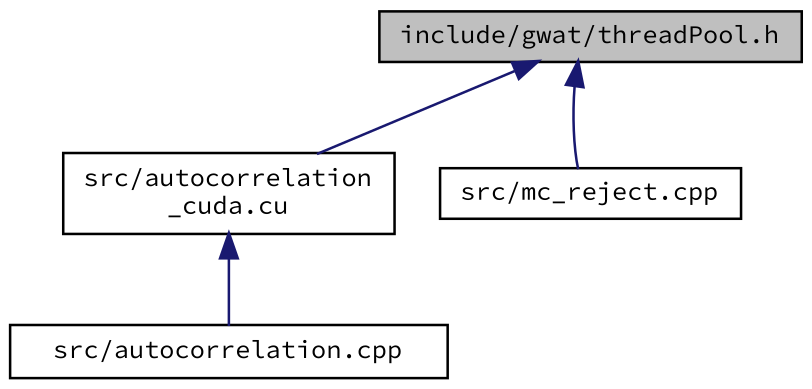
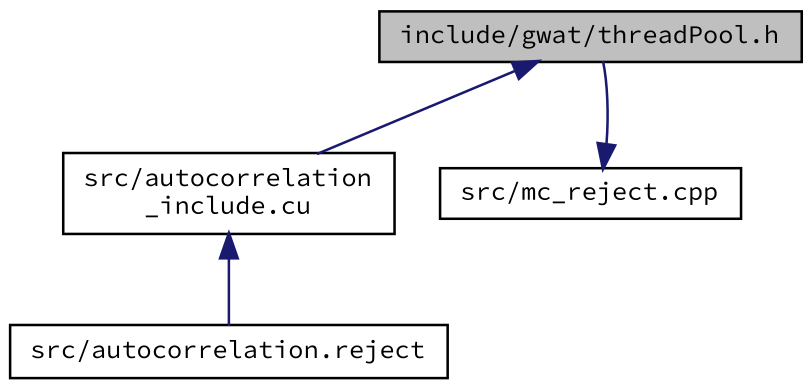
edge "src/mc_reject.cpp" -> "include/gwat/threadPool.h": reversed
node "src/autocorrelation _cuda.cu": label "src/autocorrelation _cuda.cu" -> "src/autocorrelation _include.cu"
node "src/autocorrelation.cpp": label "src/autocorrelation.cpp" -> "src/autocorrelation.reject"
